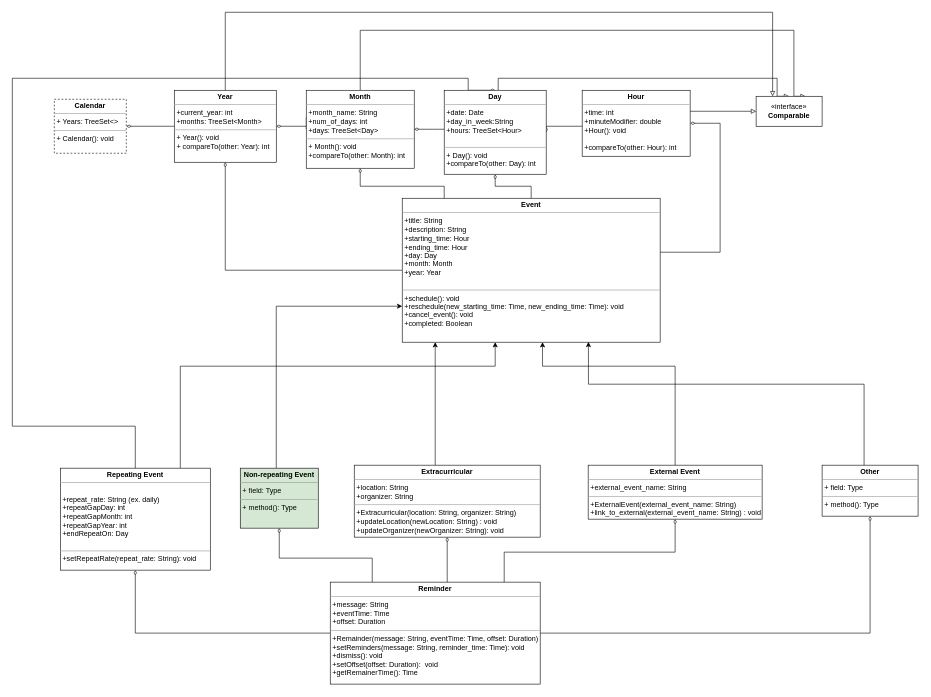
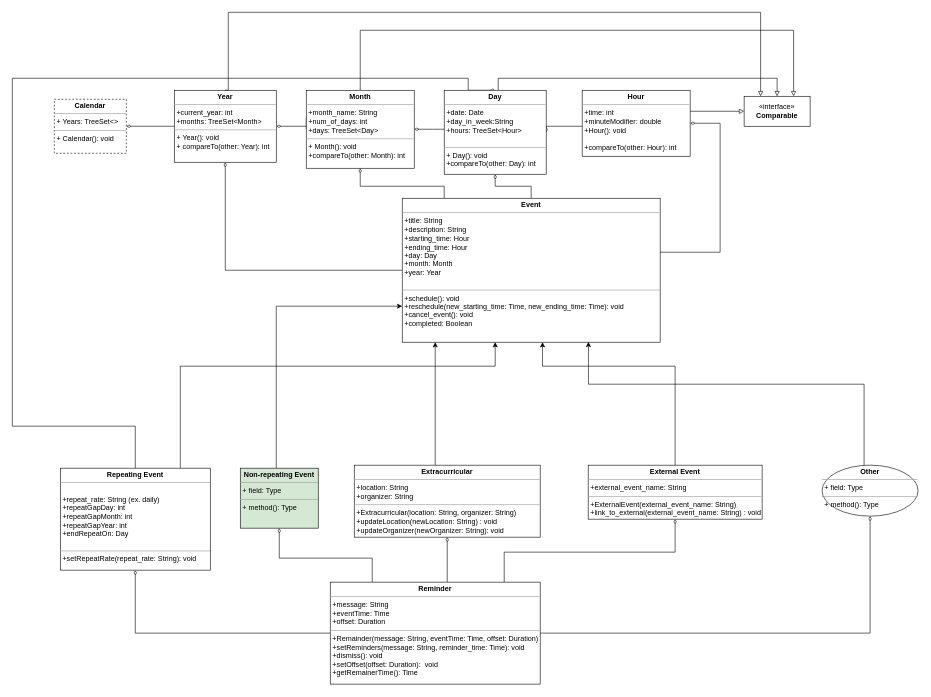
node "«interface» Comparable": moved (789, 111) -> (777, 111)
node "Other + field: Type + method(): Type": shape rectangle -> ellipse
